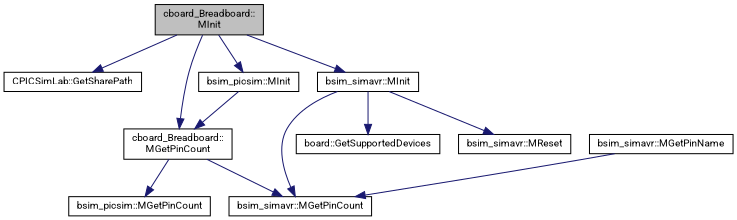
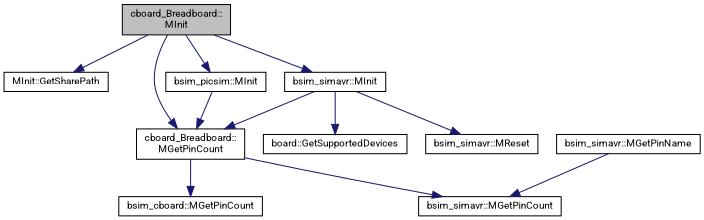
node "CPICSimLab::GetSharePath": label "CPICSimLab::GetSharePath" -> "MInit::GetSharePath"
edge "bsim_simavr::MInit" -> "bsim_simavr::MGetPinCount": now "bsim_simavr::MInit" -> "cboard_Breadboard:: MGetPinCount"
node "bsim_picsim::MGetPinCount": label "bsim_picsim::MGetPinCount" -> "bsim_cboard::MGetPinCount"
